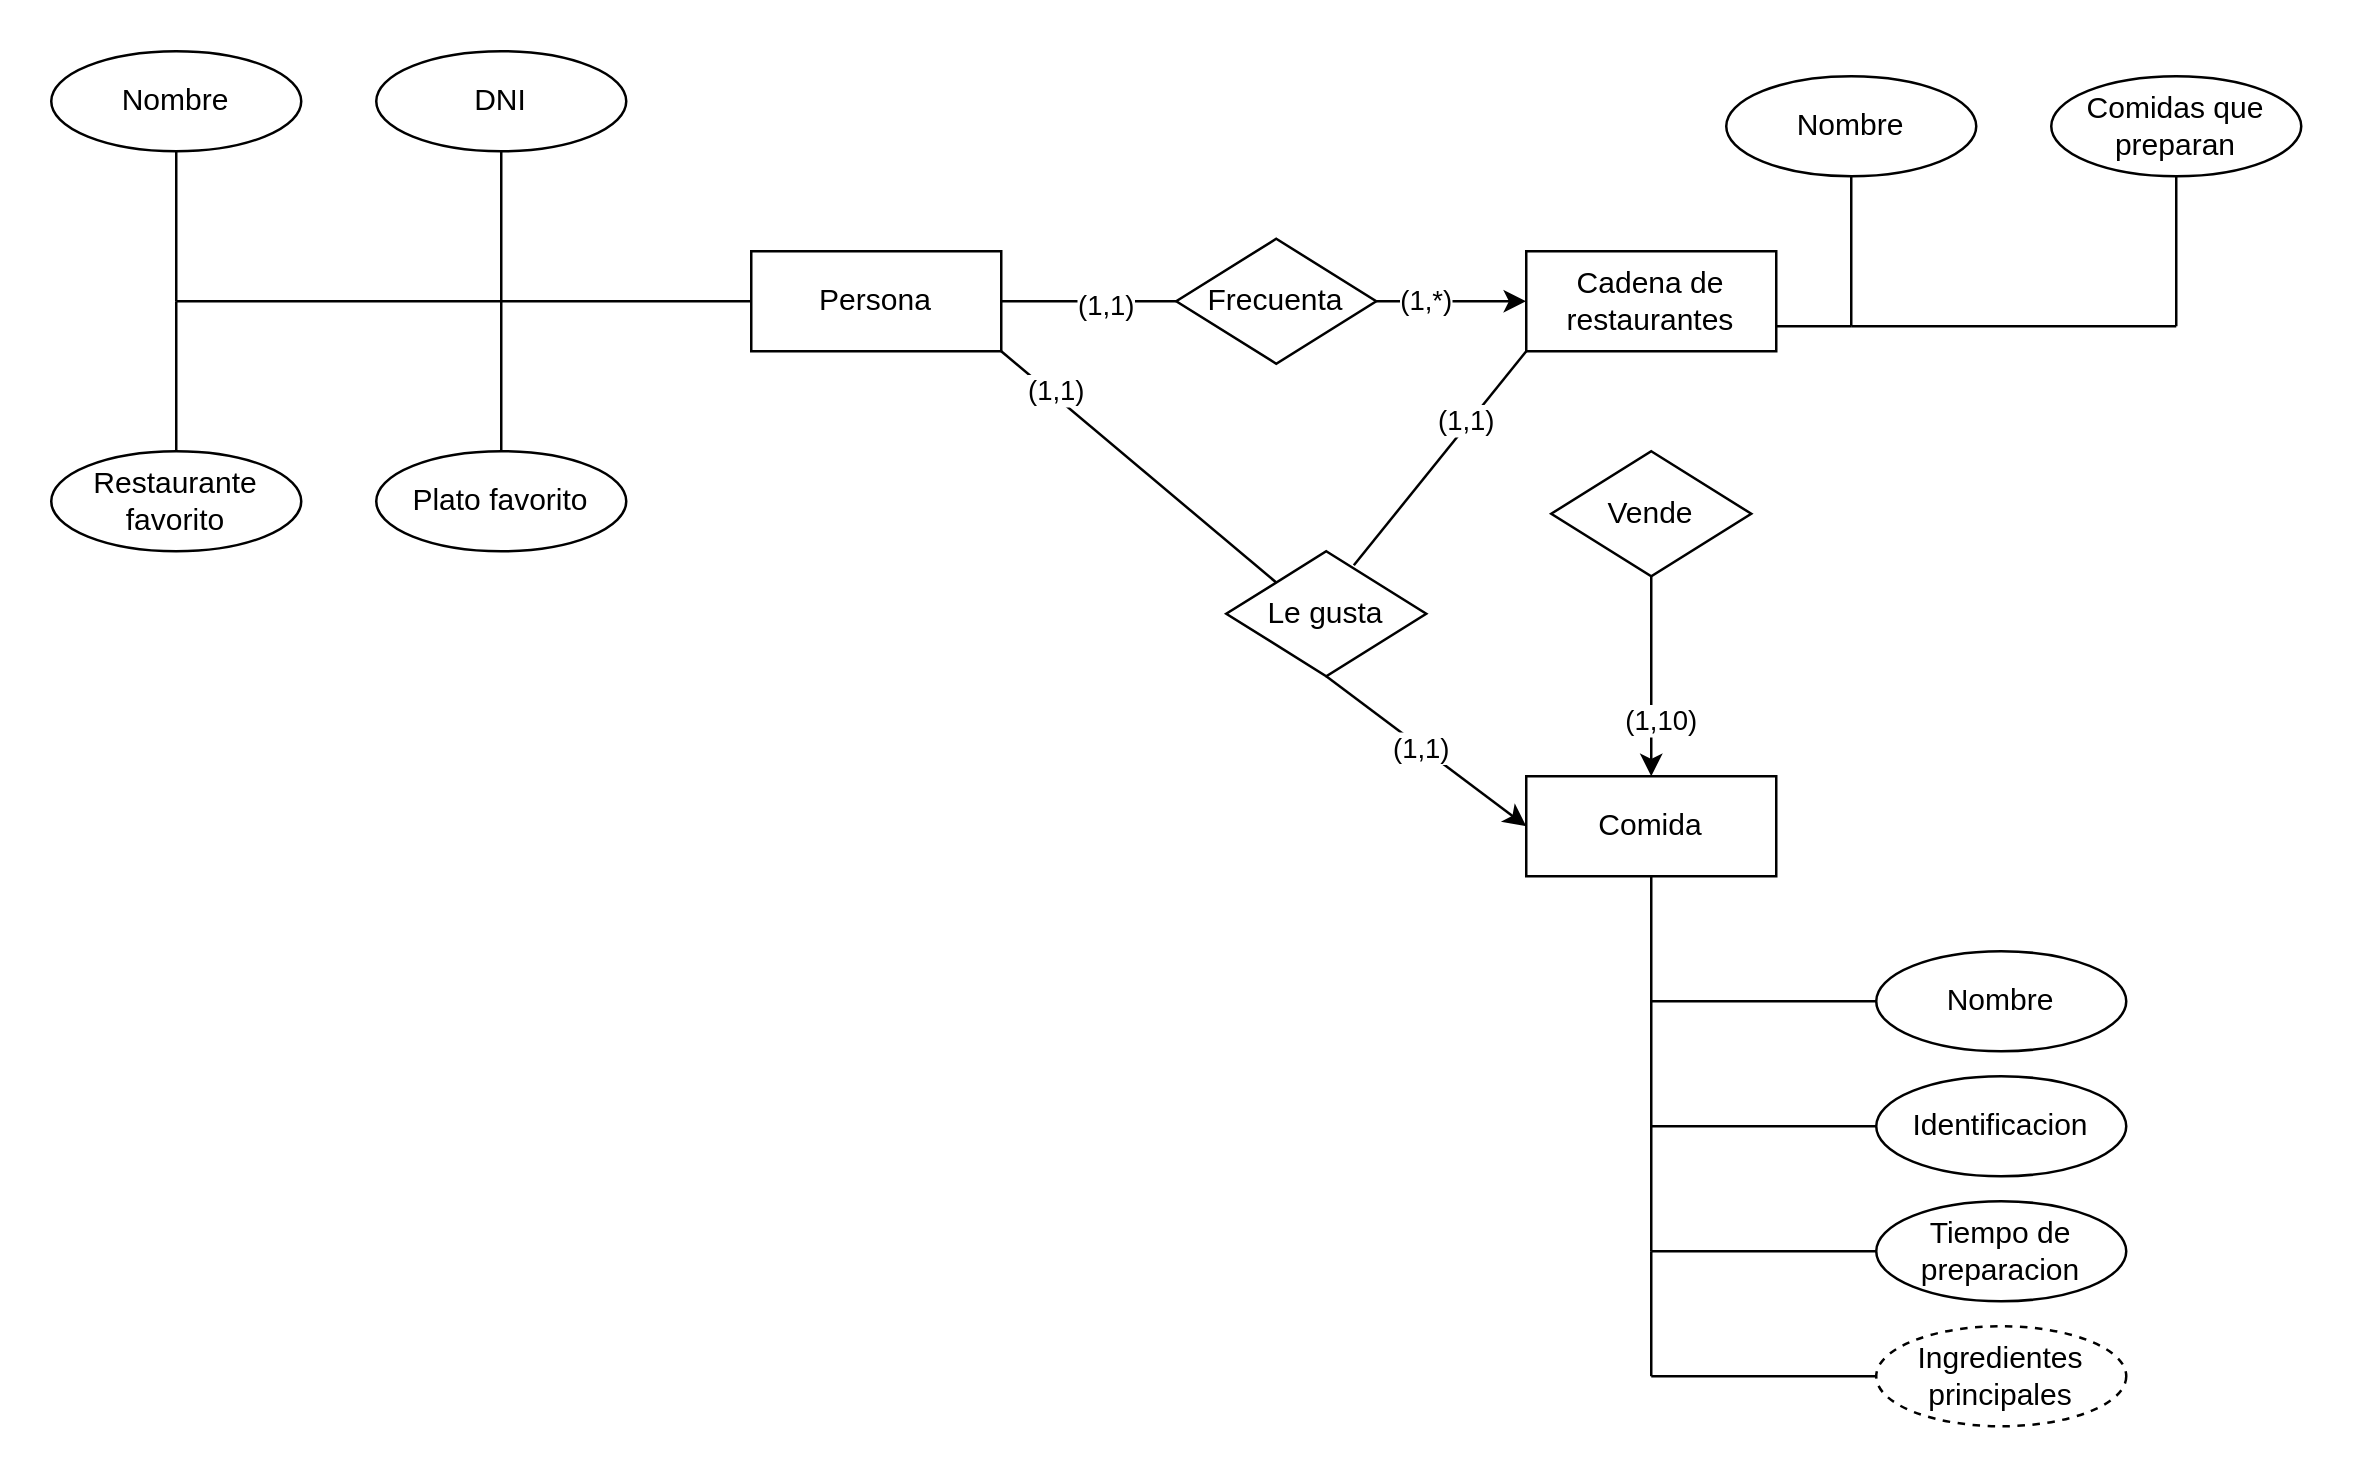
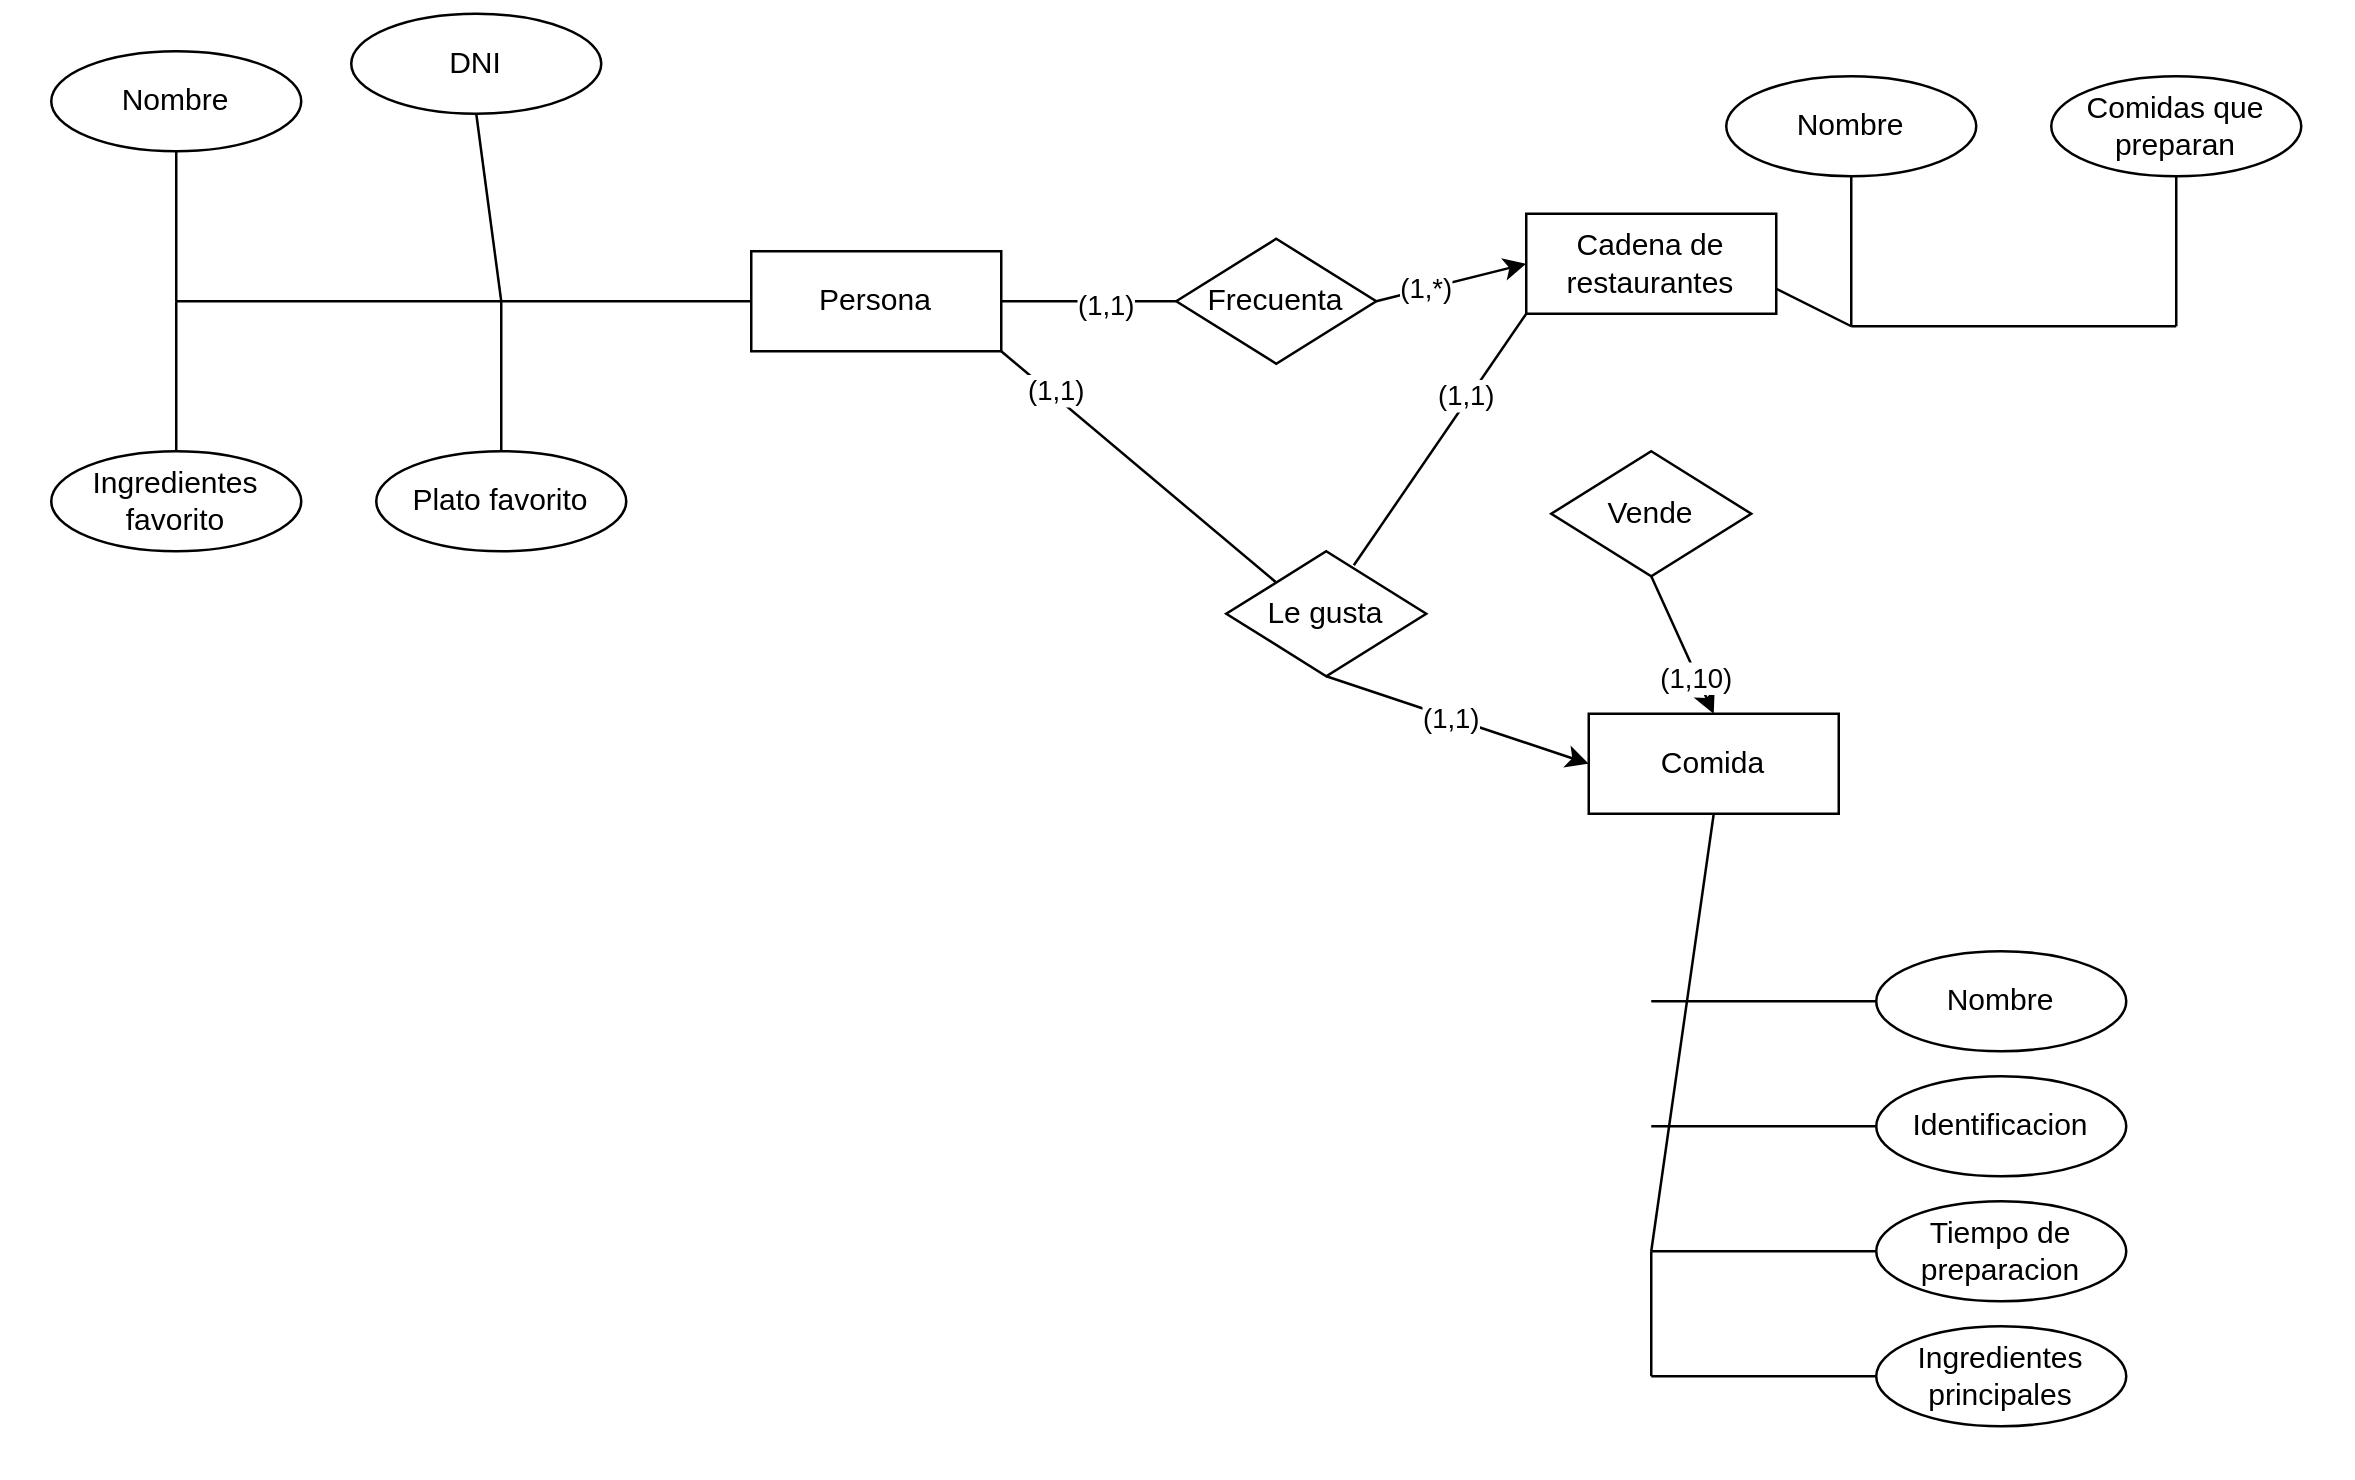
node "DNI": moved (501, 101) -> (476, 64)
node "Cadena de restaurantes": moved (1651, 301) -> (1651, 264)
node "Restaurante favorito": label "Restaurante favorito" -> "Ingredientes favorito"
node "Comida": moved (1651, 826) -> (1714, 764)
node "Ingredientes principales": style dashed -> solid
